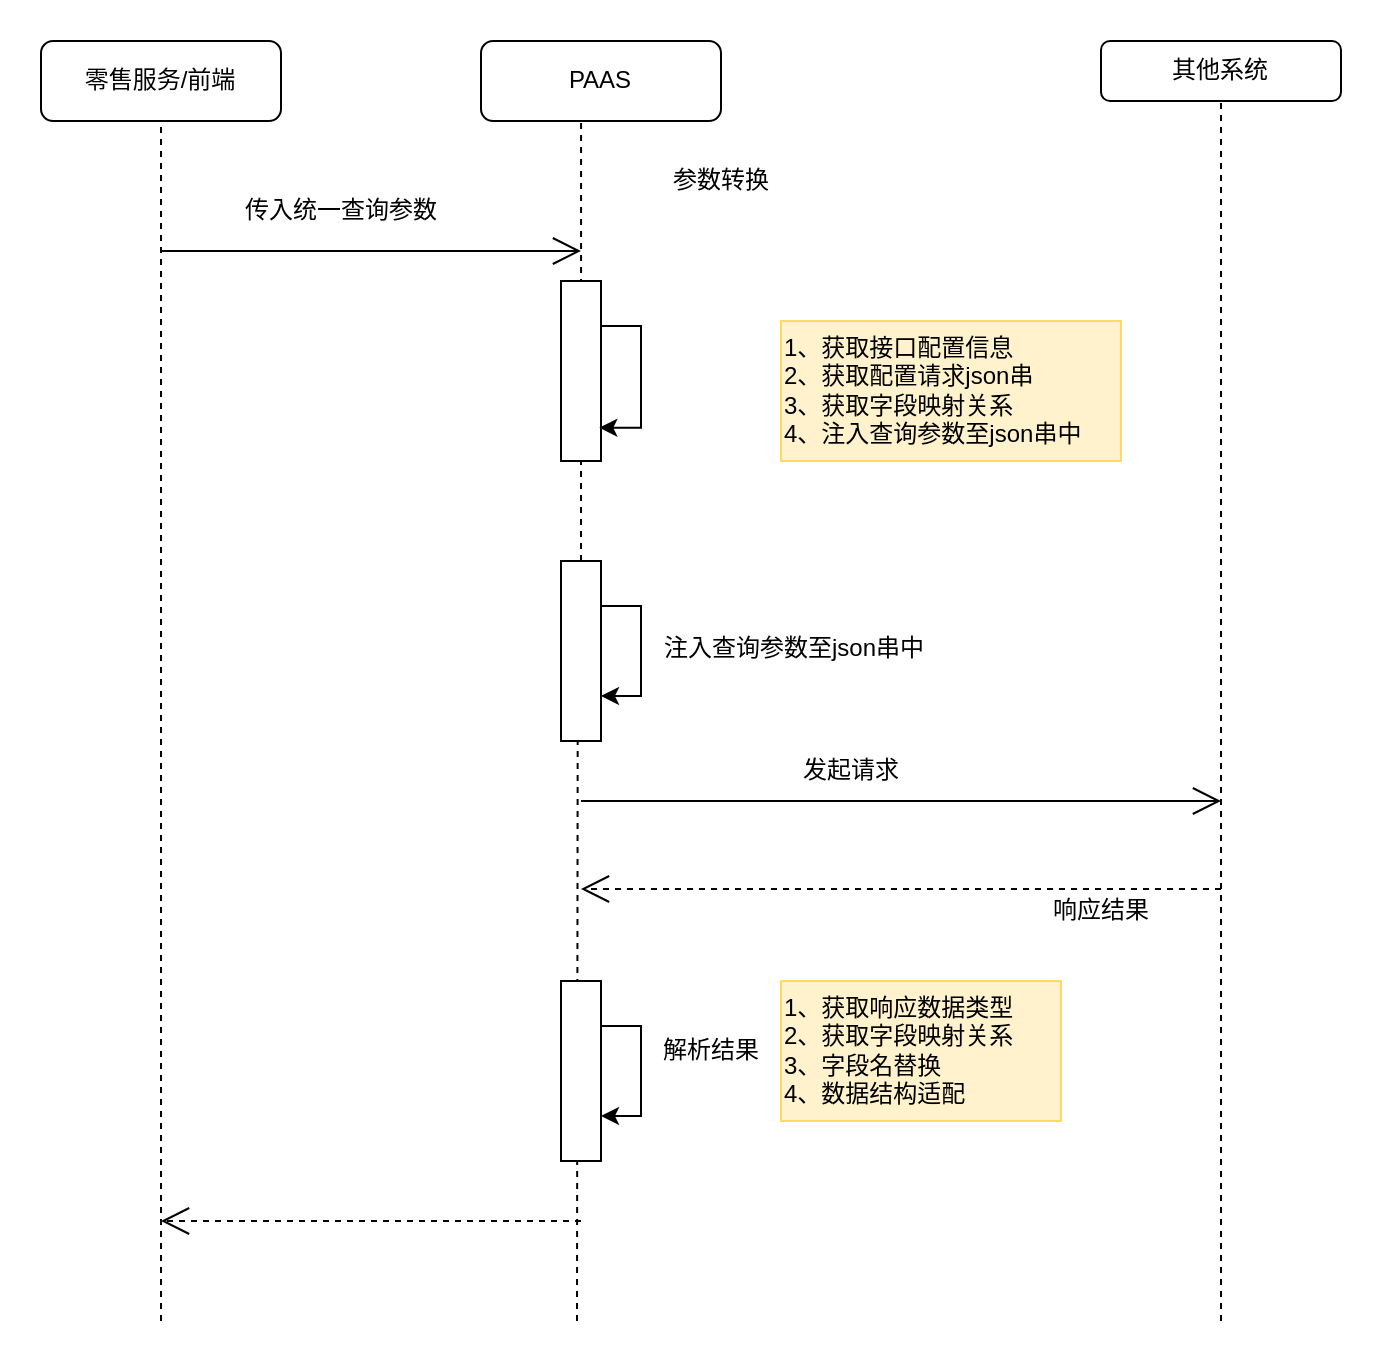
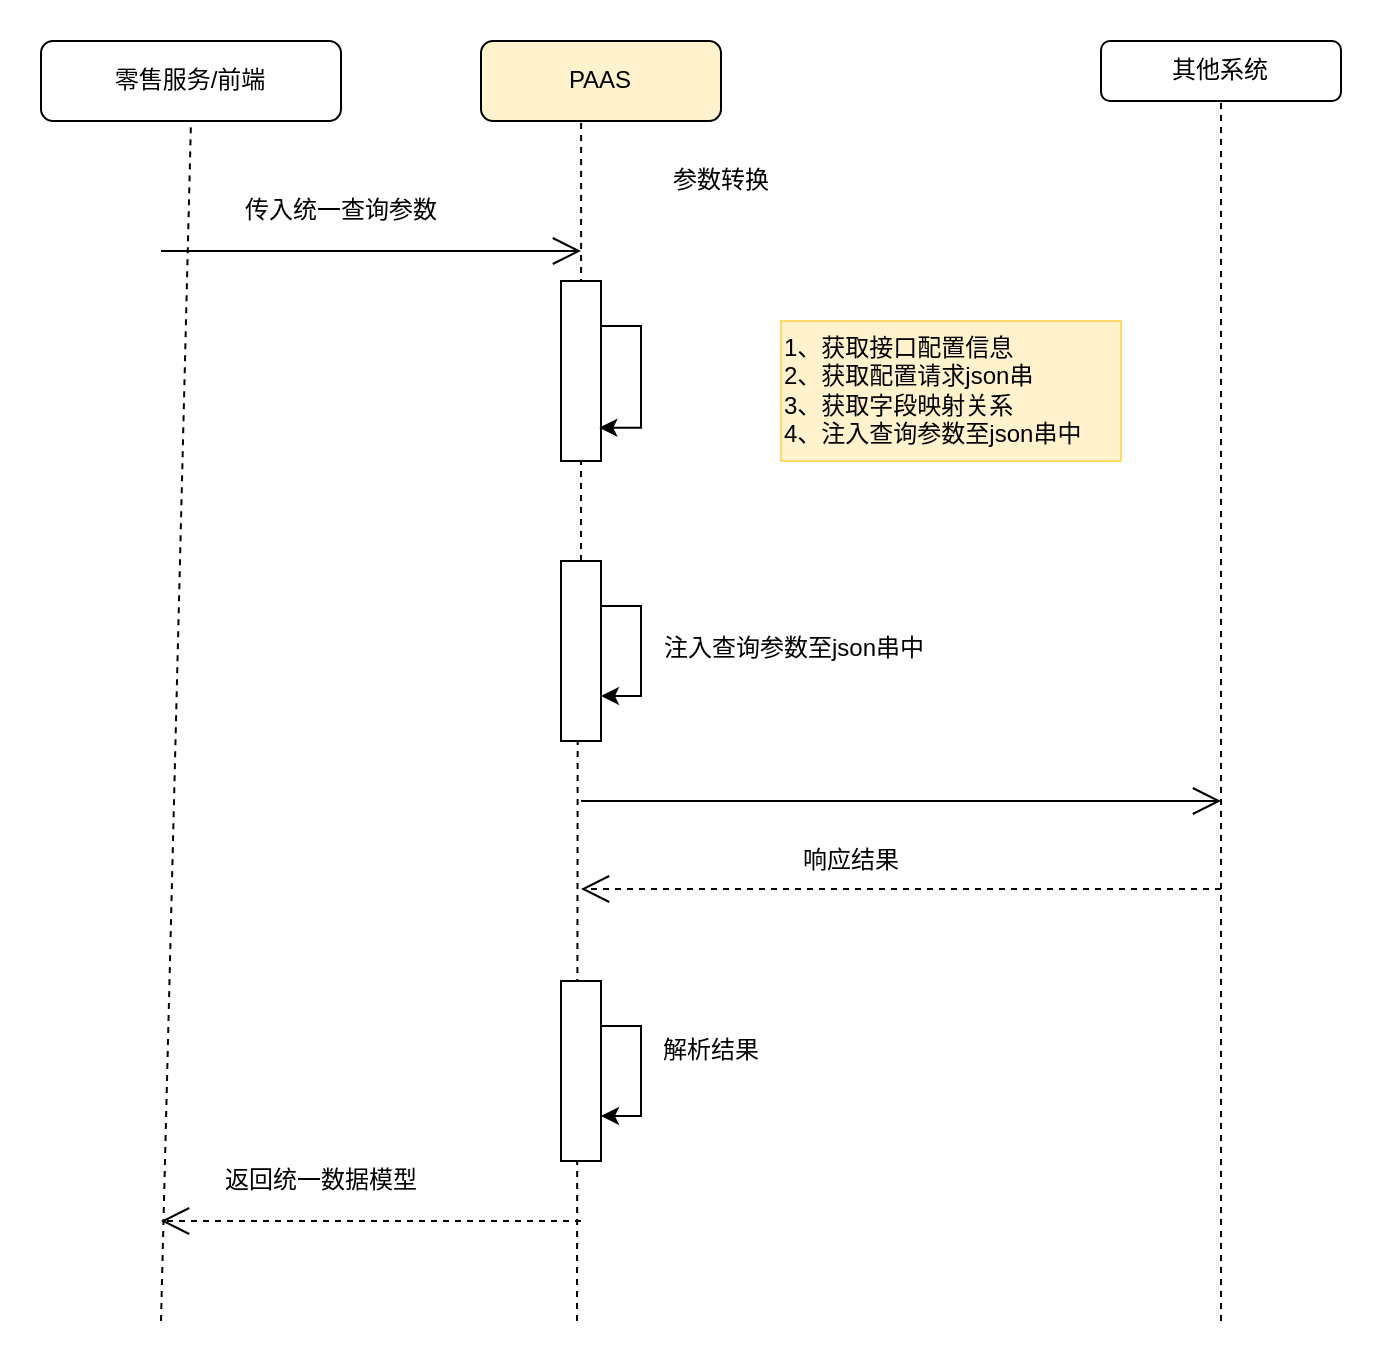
node "零售服务/前端": size 240x80 -> 300x80
node "PAAS": fillcolor #ffffff -> #fff2cc
node "发起请求": removed
node "响应结果": moved (1101, 911) -> (851, 861)
node "1、获取响应数据类型 2、获取字段映射关系 3、字段名替换 4、数据结构适配": removed
node "返回统一数据模型": added
